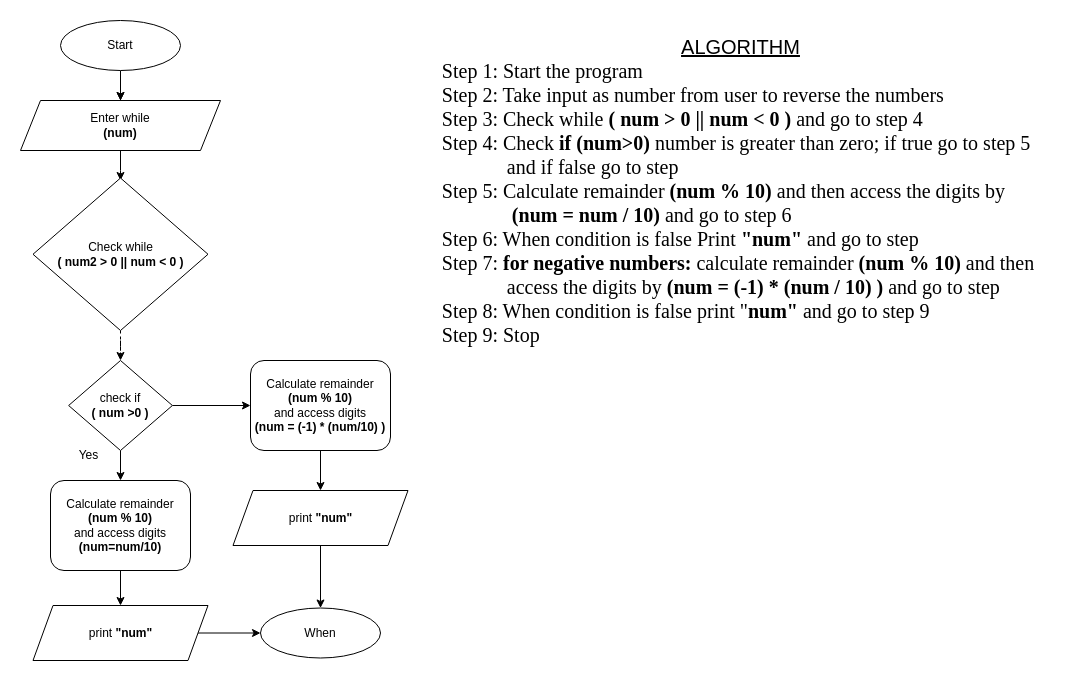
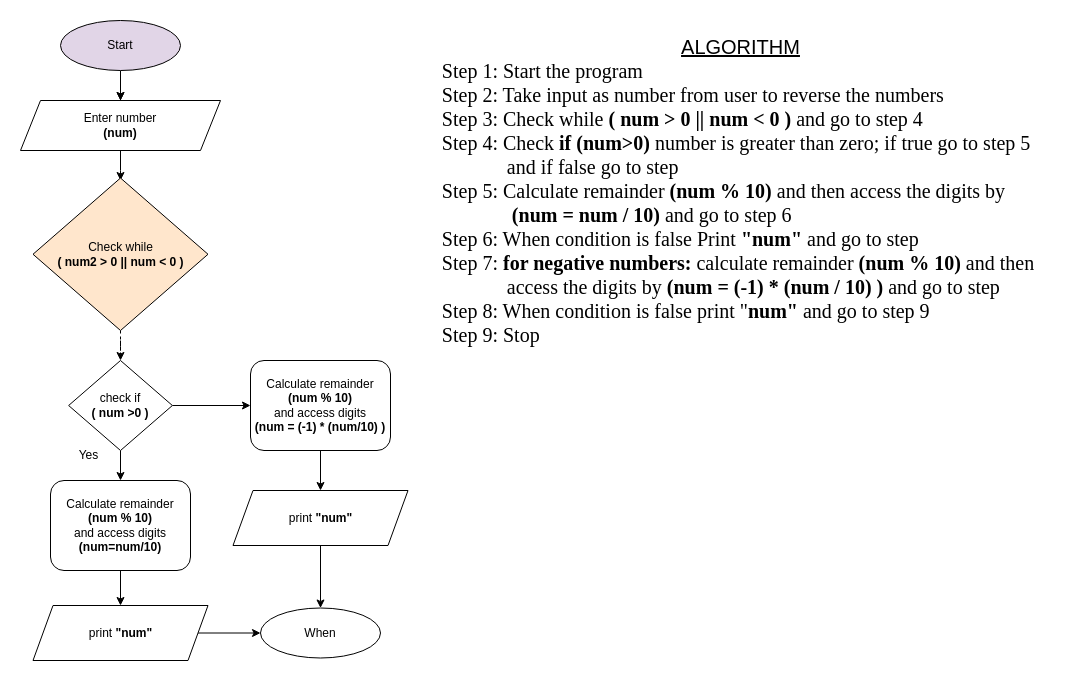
node "Start": fillcolor #ffffff -> #e1d5e7
node "Enter while (num)": label "Enter while (num)" -> "Enter number (num)"
node "Check while ( num2 > 0 || num < 0 )": fillcolor #ffffff -> #ffe6cc
